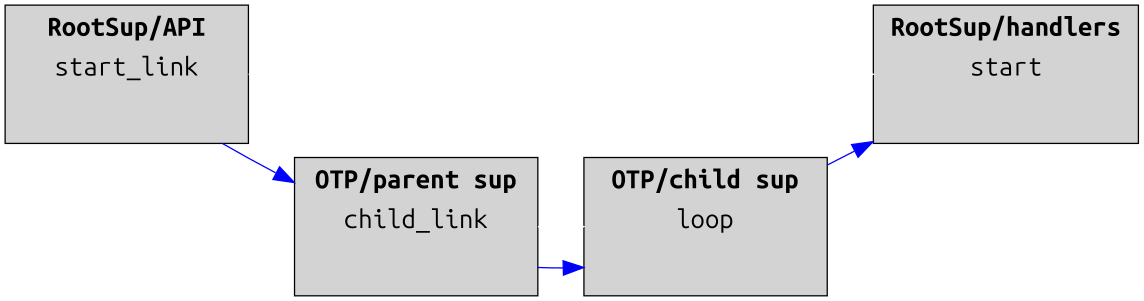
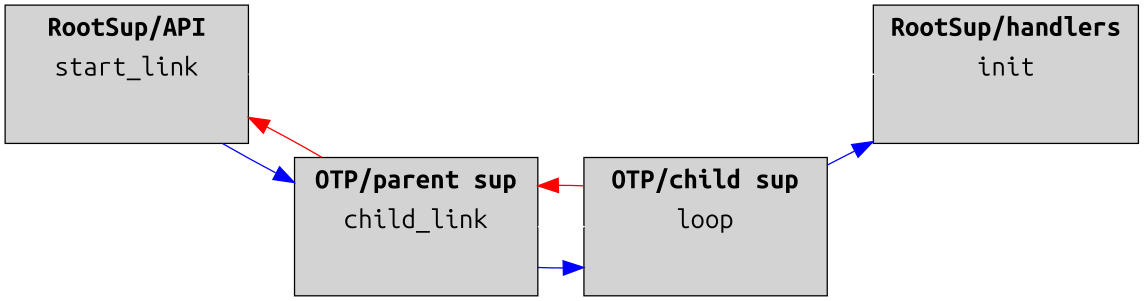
node "RootSup/handlers": text "start" -> "init"
edge "OTP/parent sup" -> "RootSup/API": added
edge "OTP/child sup" -> "OTP/parent sup": added
